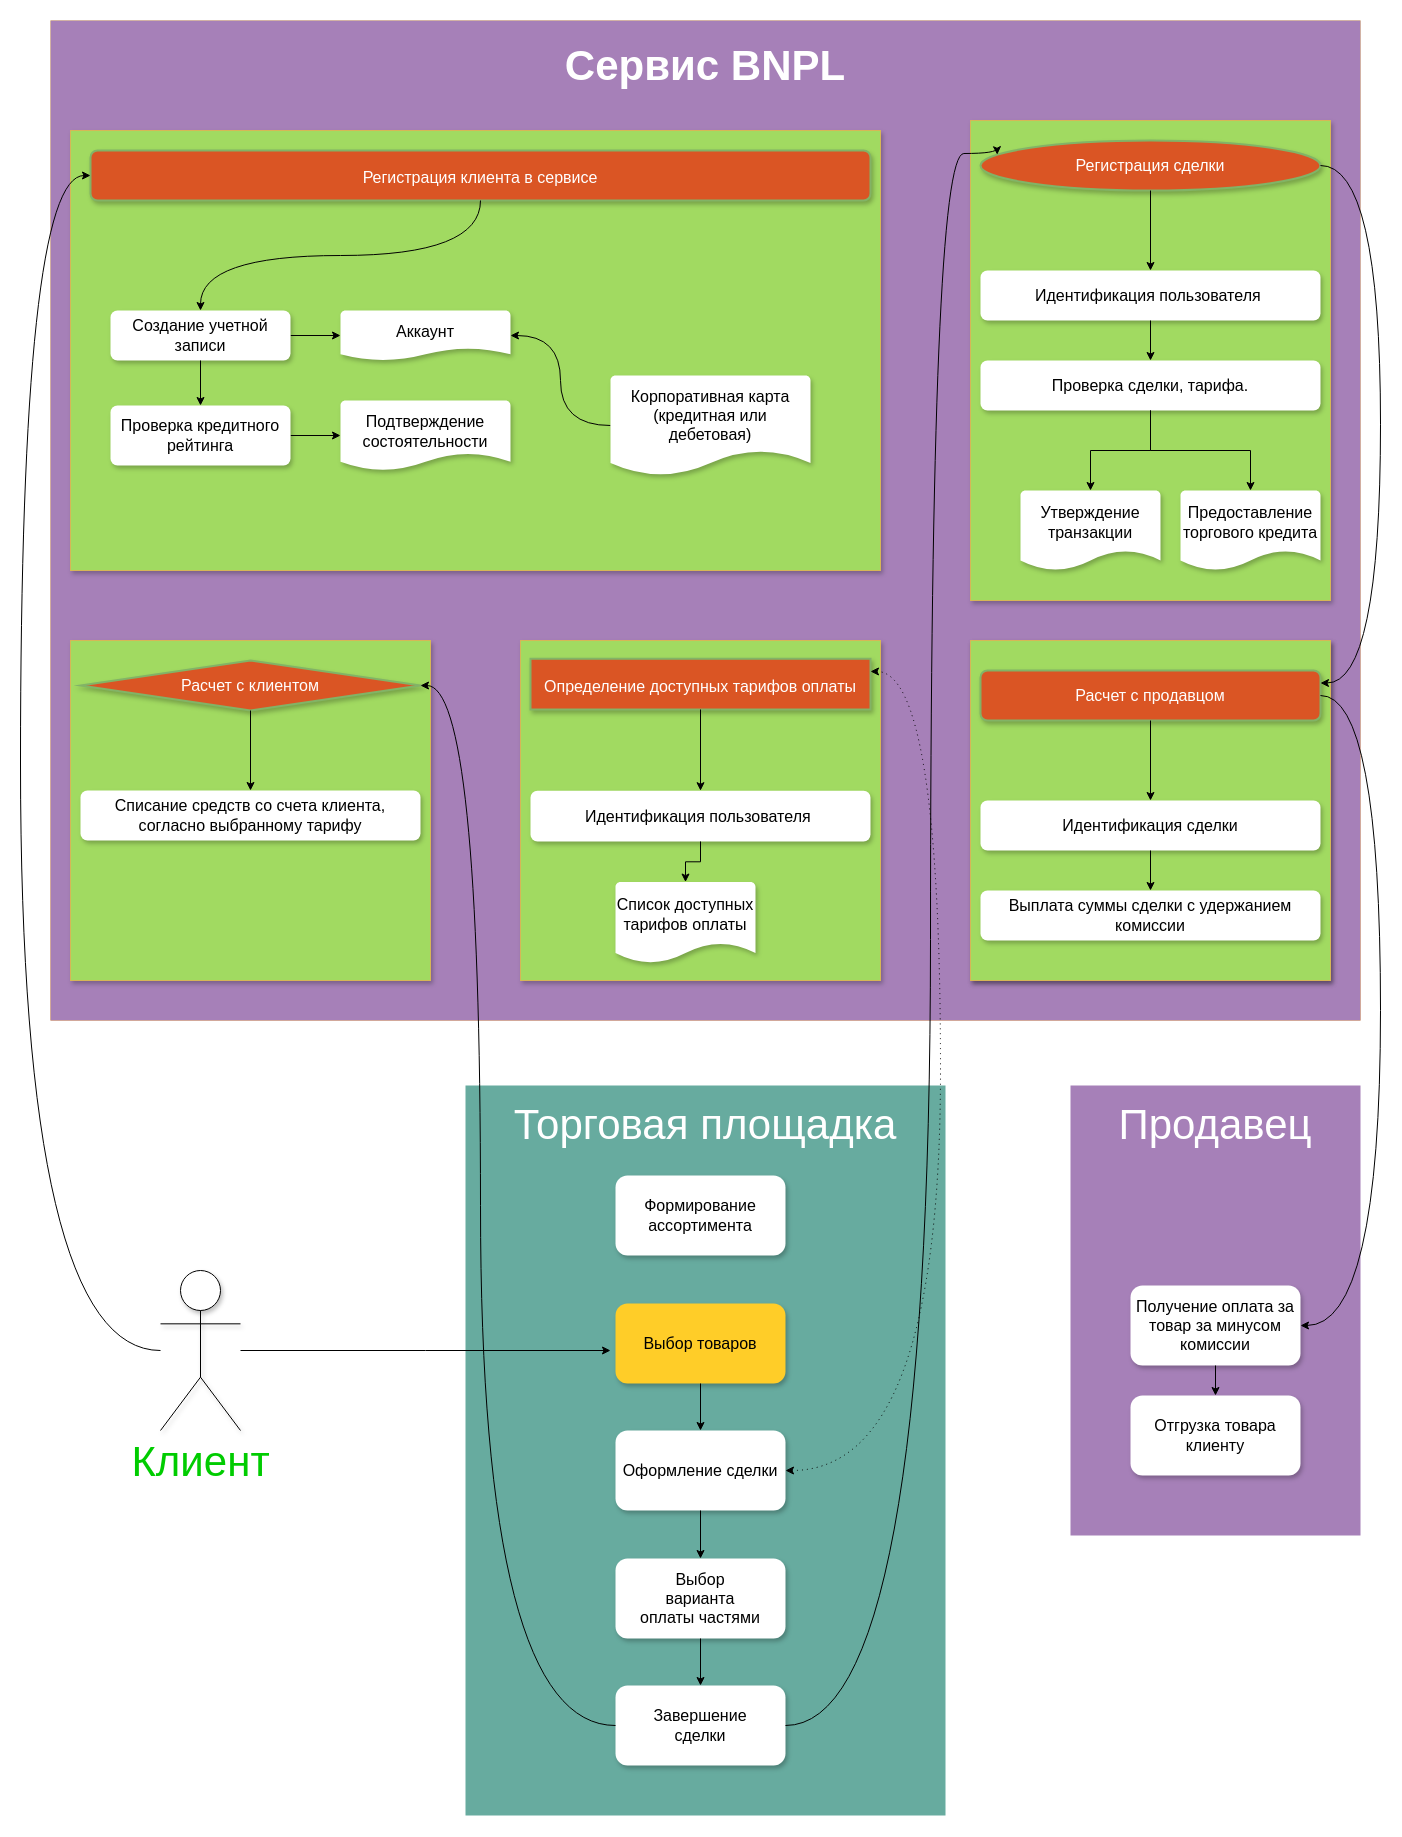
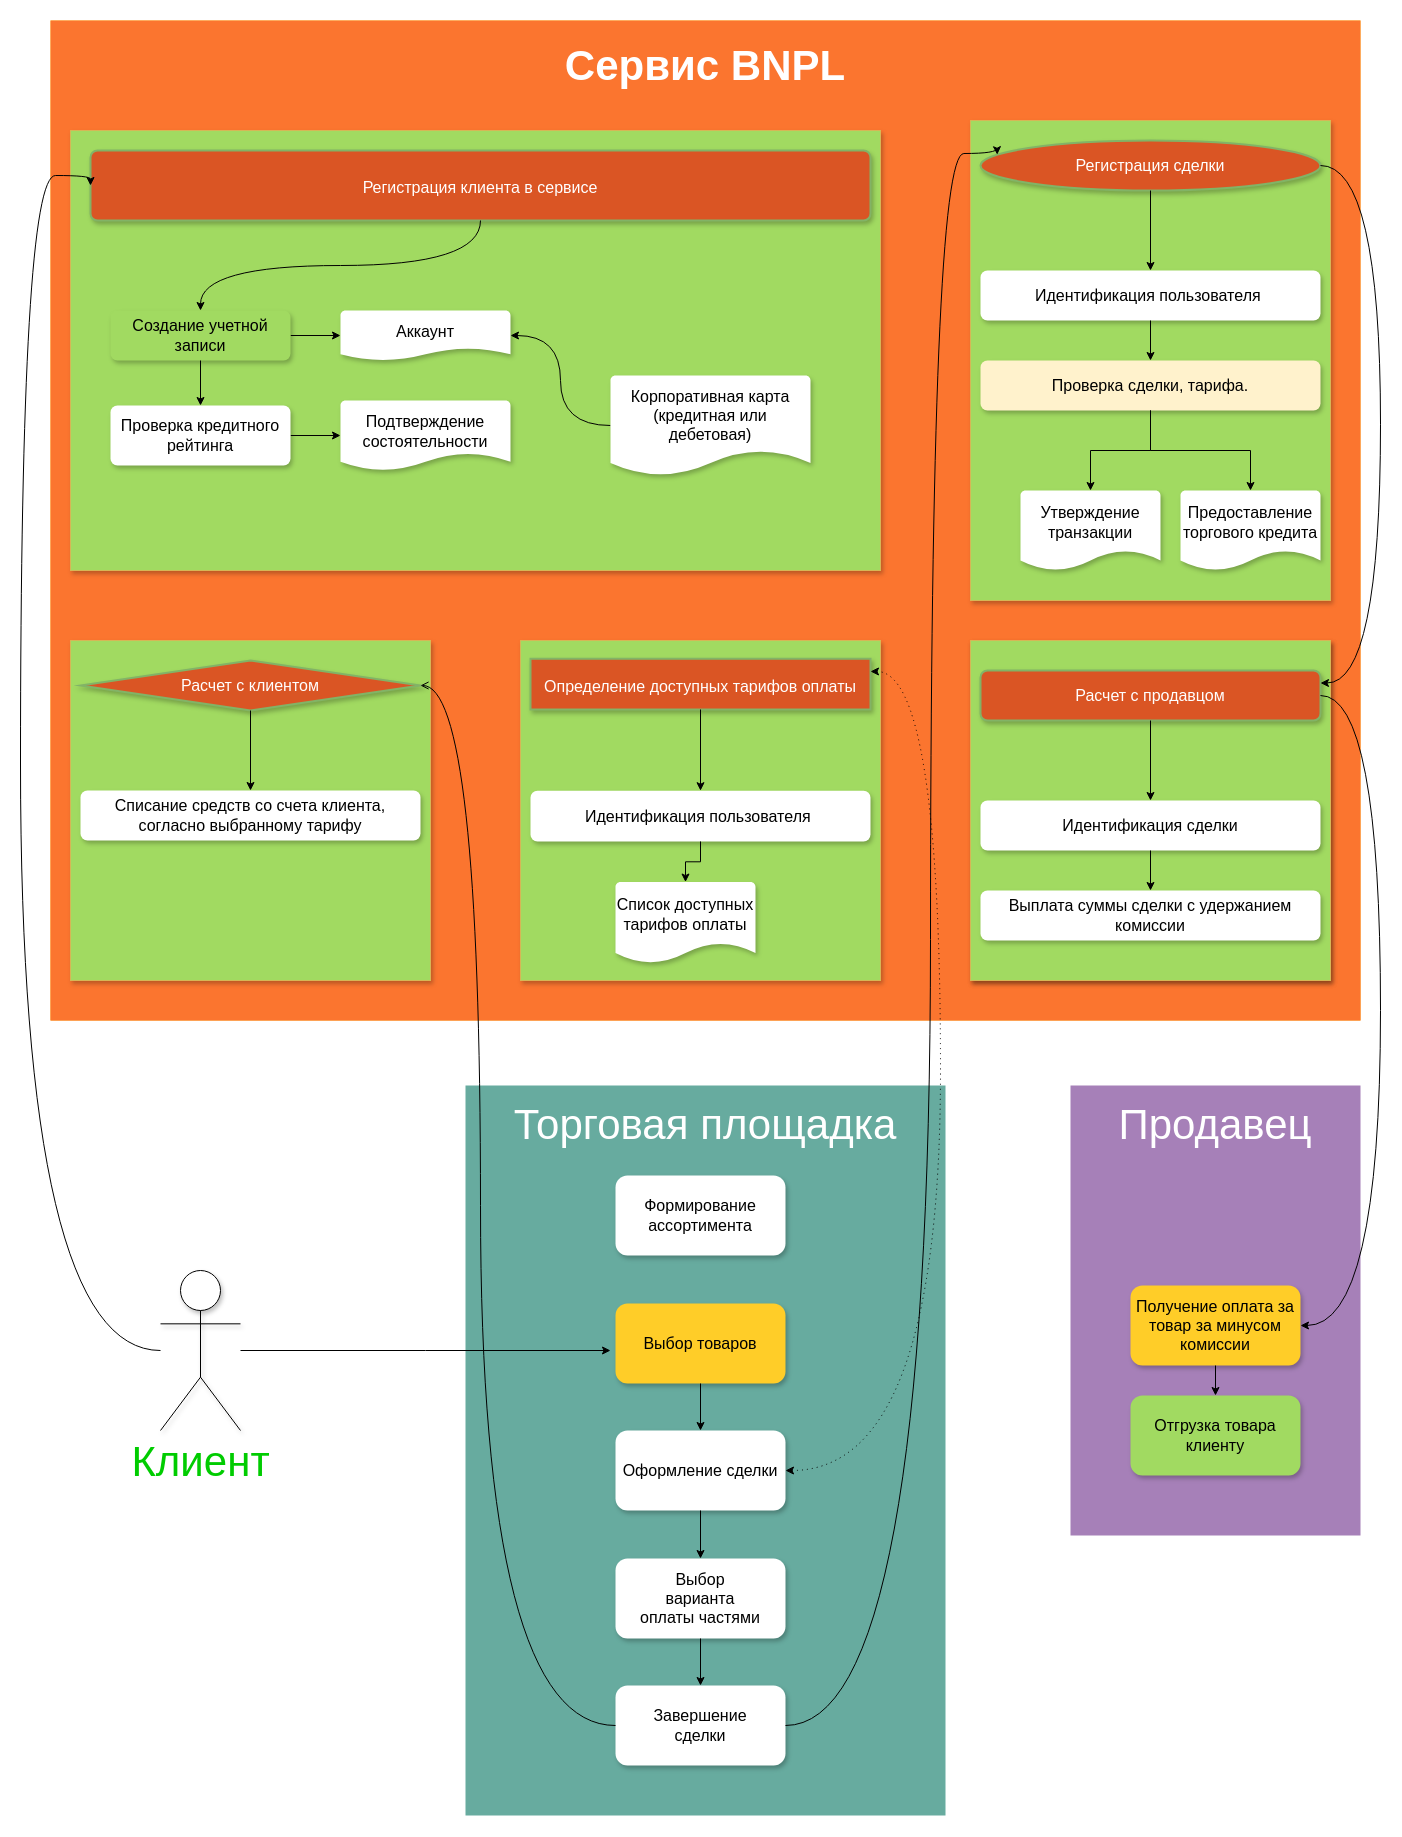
node "Сервис BNPL": fillcolor #a680b8 -> #fb752f
node "Регистрация клиента в сервисе": size 780x50 -> 780x70
node "Создание учетной записи": fillcolor #ffffff -> #a1da61
node "Проверка сделки, тарифа.": fillcolor #ffffff -> #fff2cc
edge "Завершениесделки" -> "Расчет с клиентом": arrowhead classic -> open
node "Получение оплата за товар за минусом комиссии": fillcolor #ffffff -> #ffcd28
node "Отгрузка товара клиенту": fillcolor #ffffff -> #a1da61
